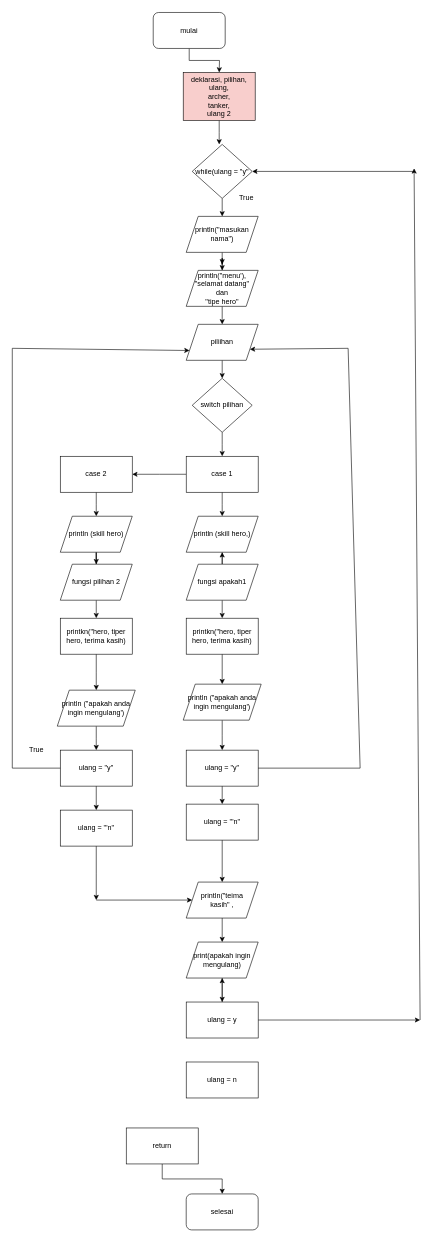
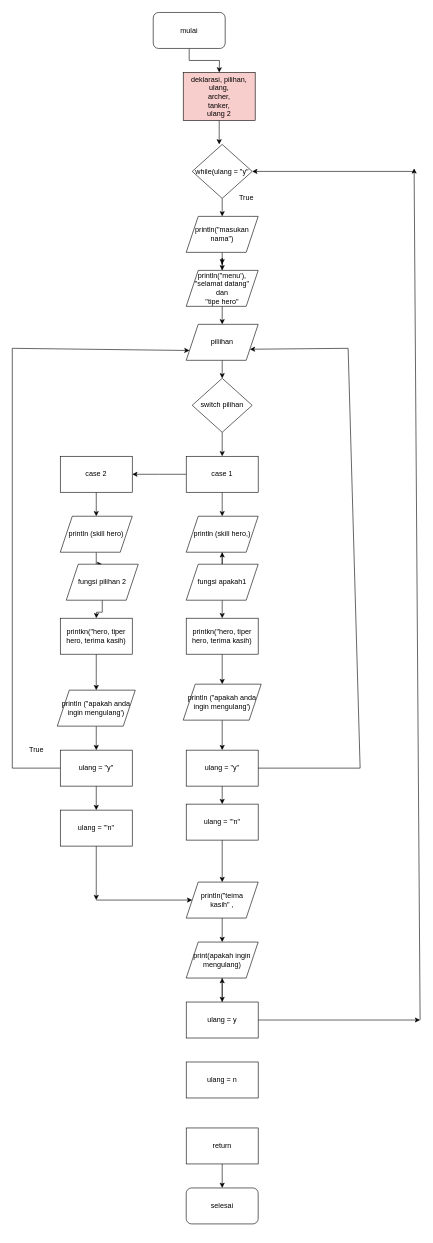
node "fungsi pilihan 2": moved (96, 582) -> (102, 582)
node "return": moved (162, 1146) -> (222, 1146)
node "selesai": moved (222, 1212) -> (222, 1206)
